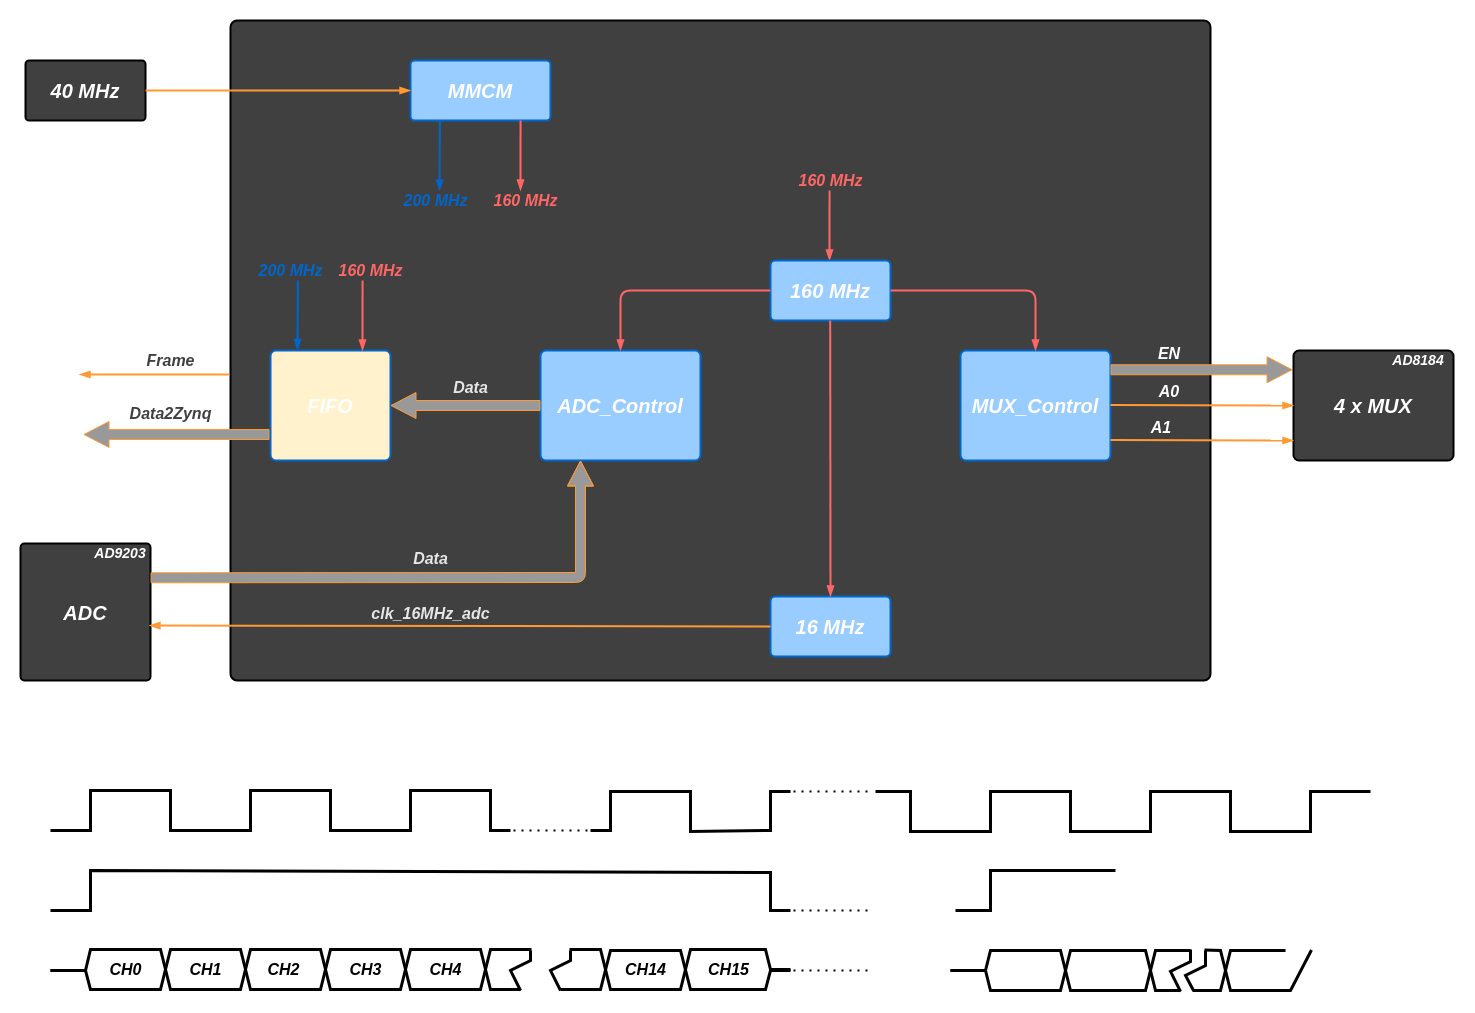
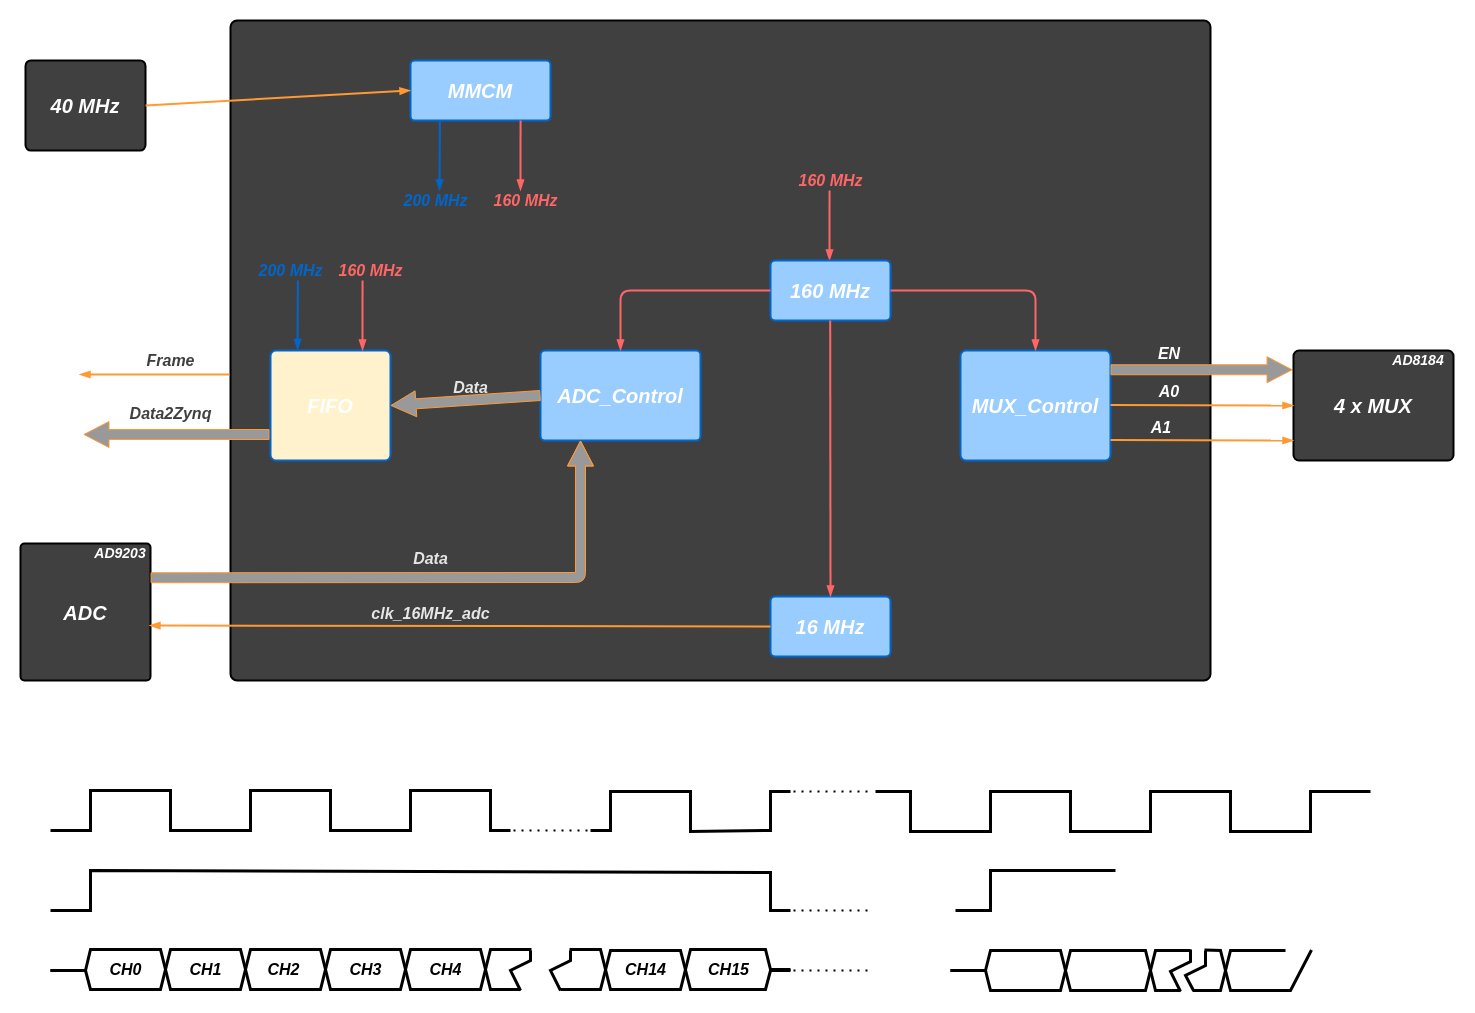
node "40 MHz": size 120x60 -> 120x90
node "ADC_Control": size 160x110 -> 160x90
